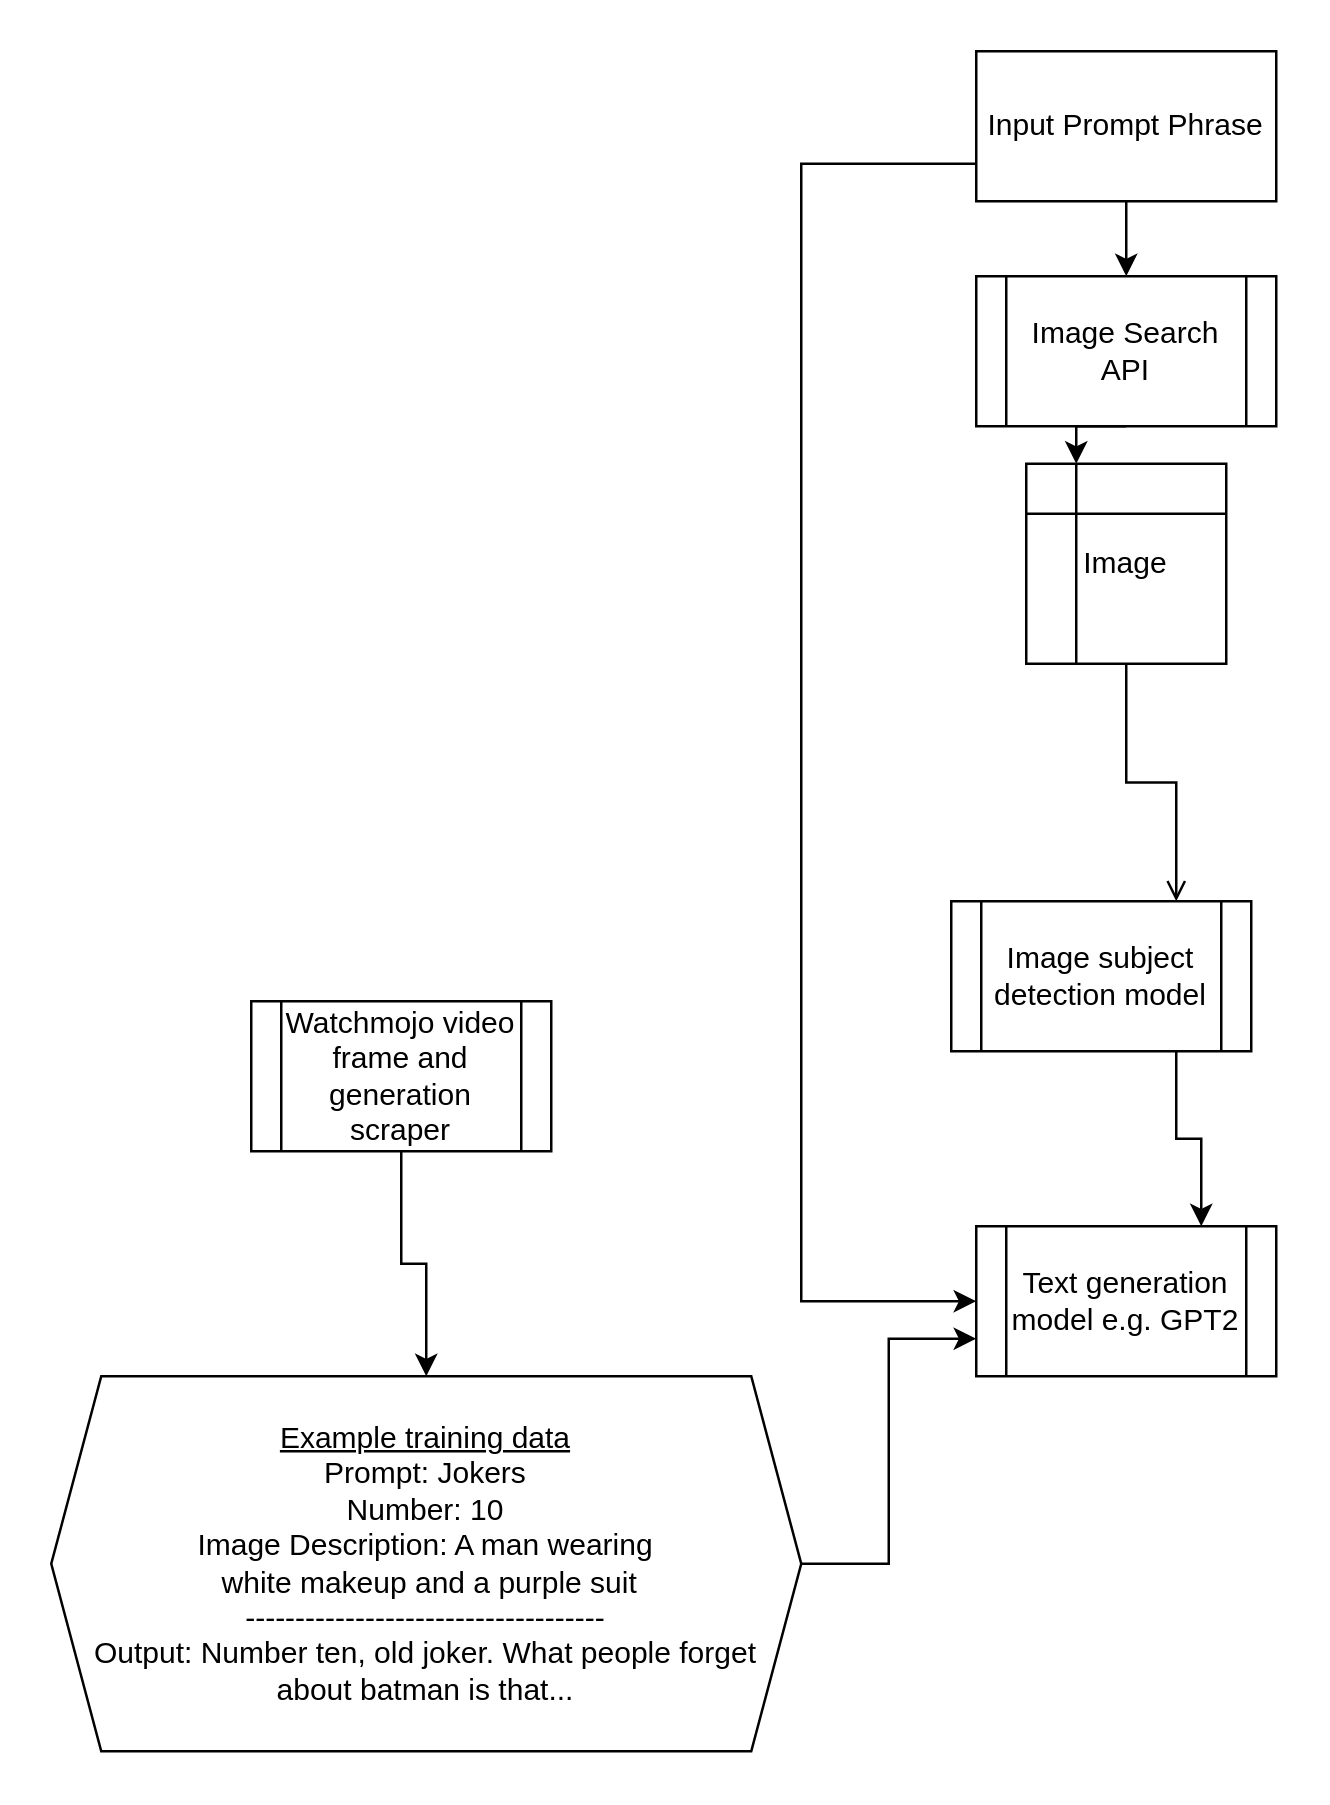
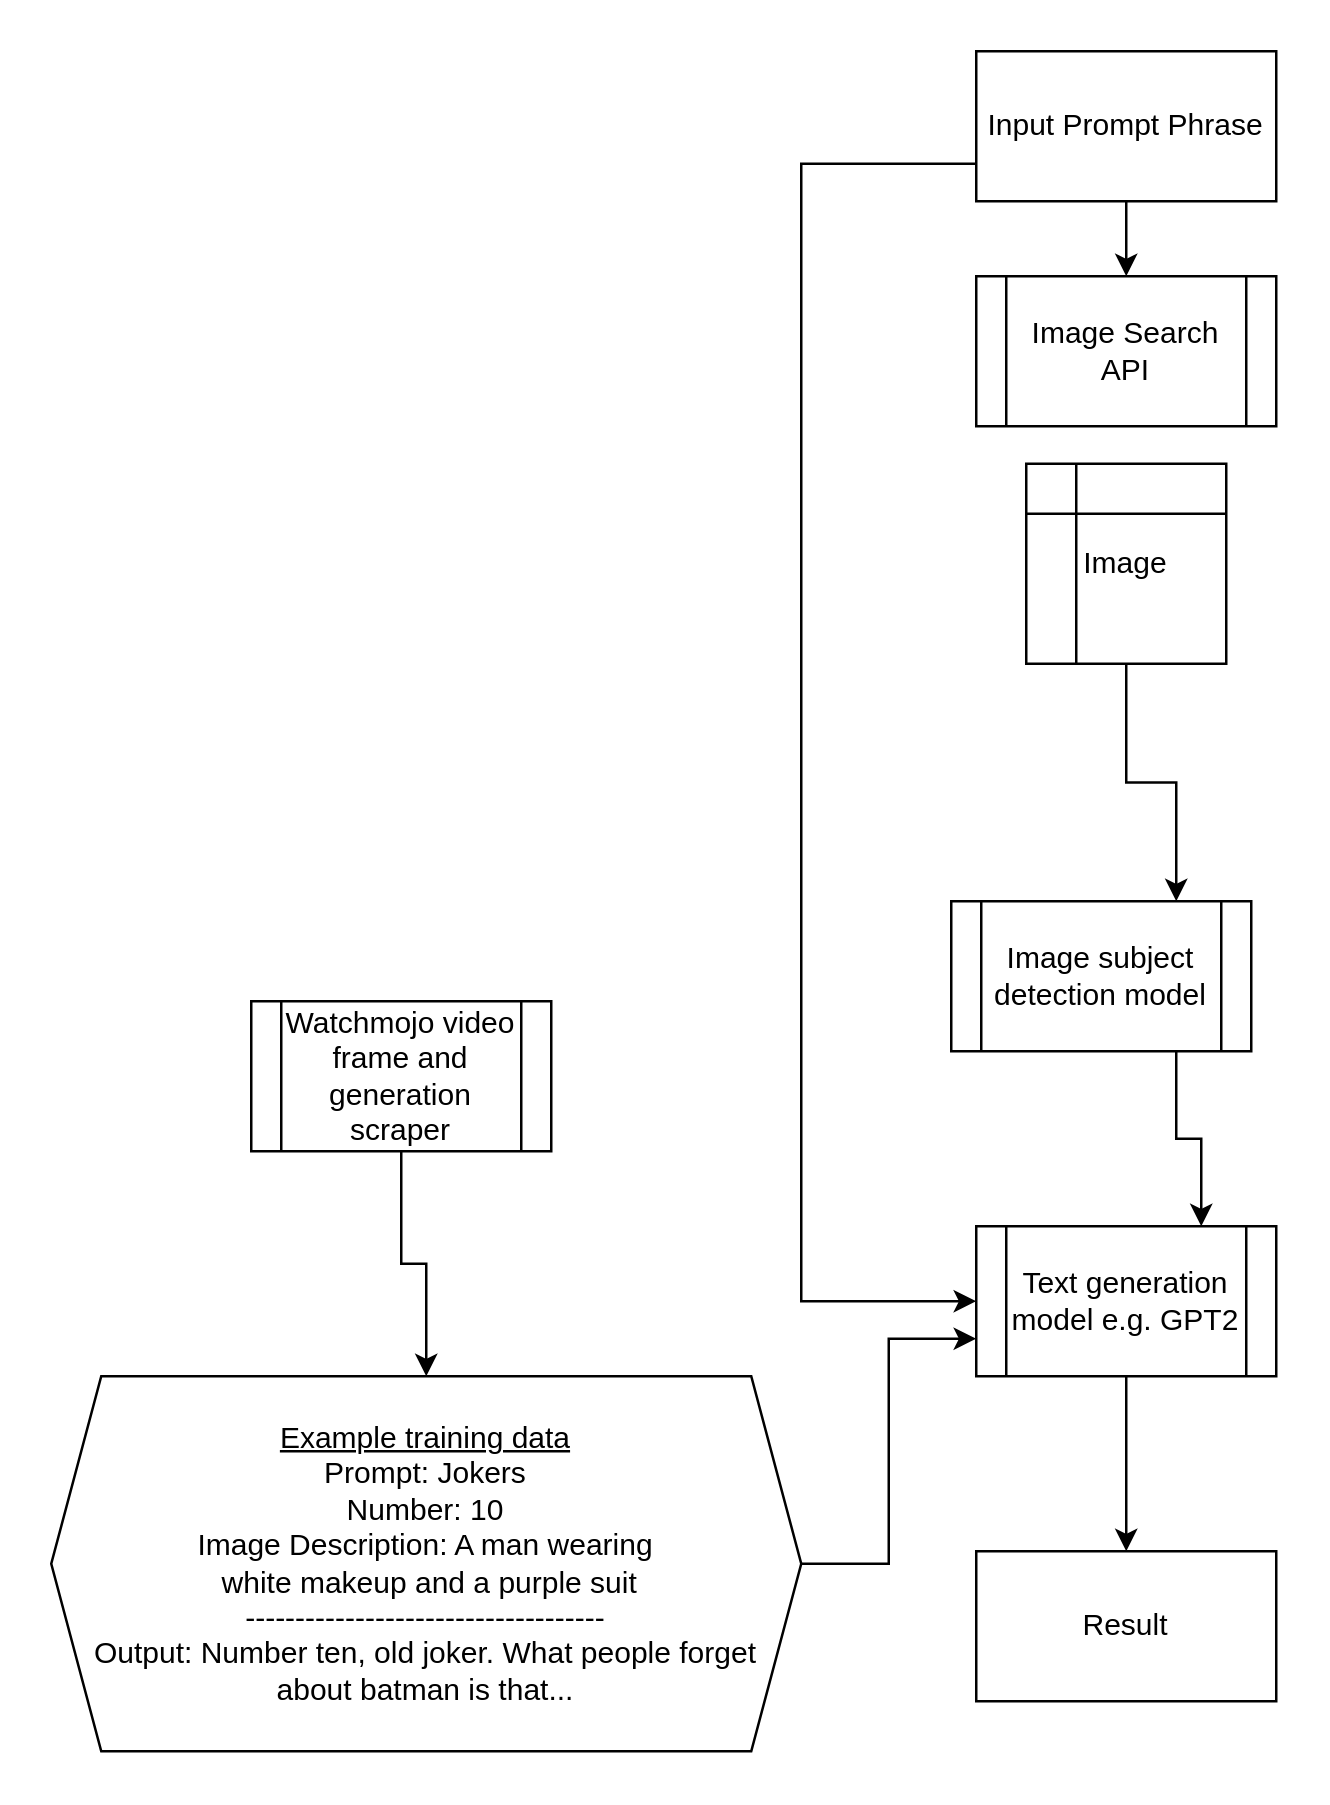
edge "Image Search API" -> "Image": removed
edge "Image" -> "Image subject detection model": arrowhead open -> classic
edge "Text generation model e.g. GPT2" -> "Result": added
node "Result": added
